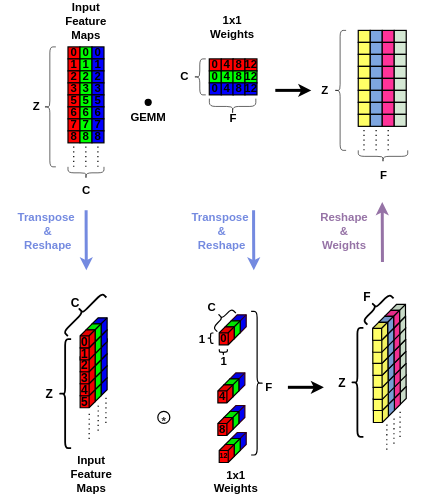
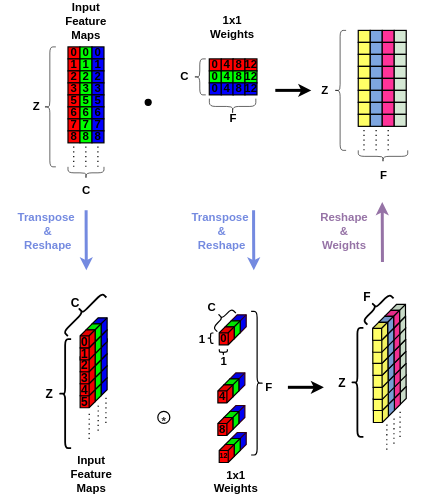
node "GEMM": removed
